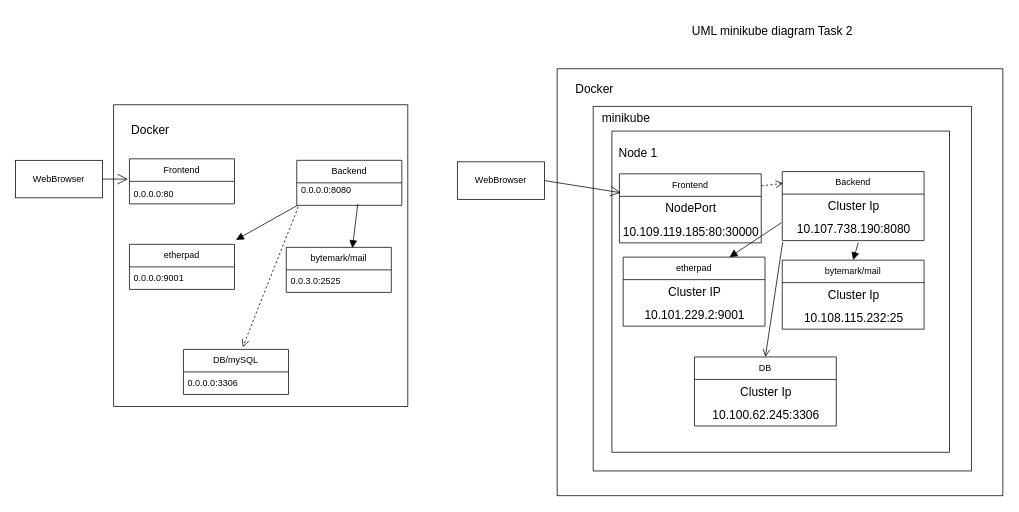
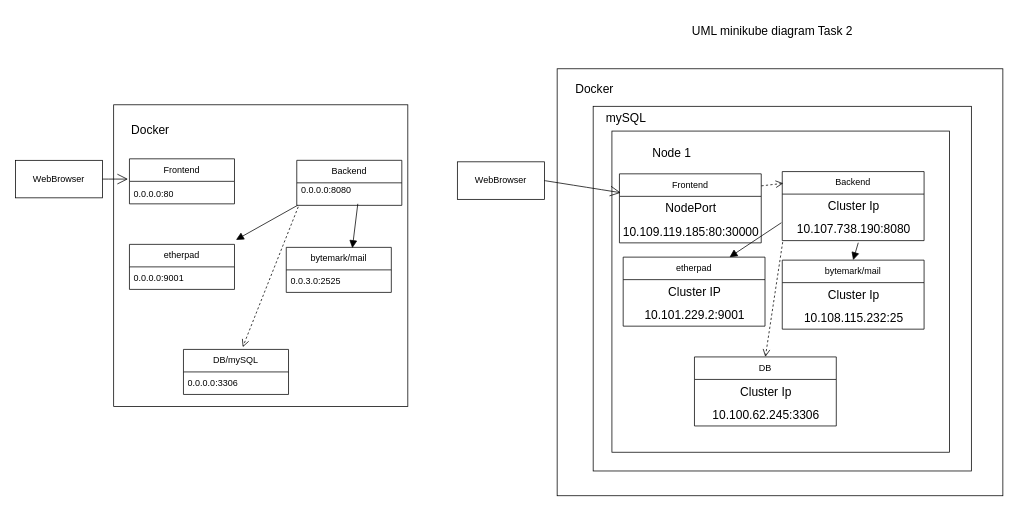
node "minikube": label "minikube" -> "mySQL"
node "Node 1": moved (638, 153) -> (672, 153)
edge "10.107.738.190:8080" -> "DB": style solid -> dashed
